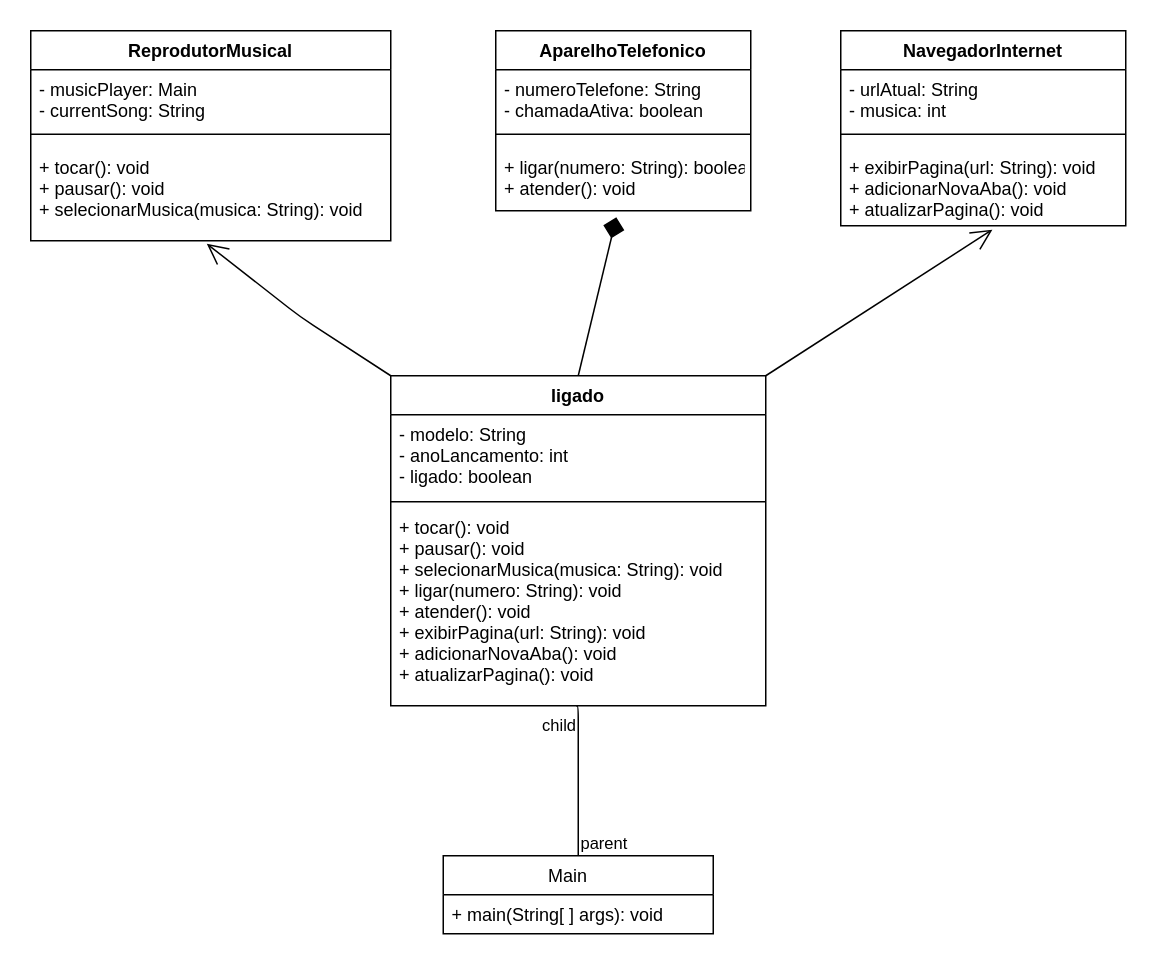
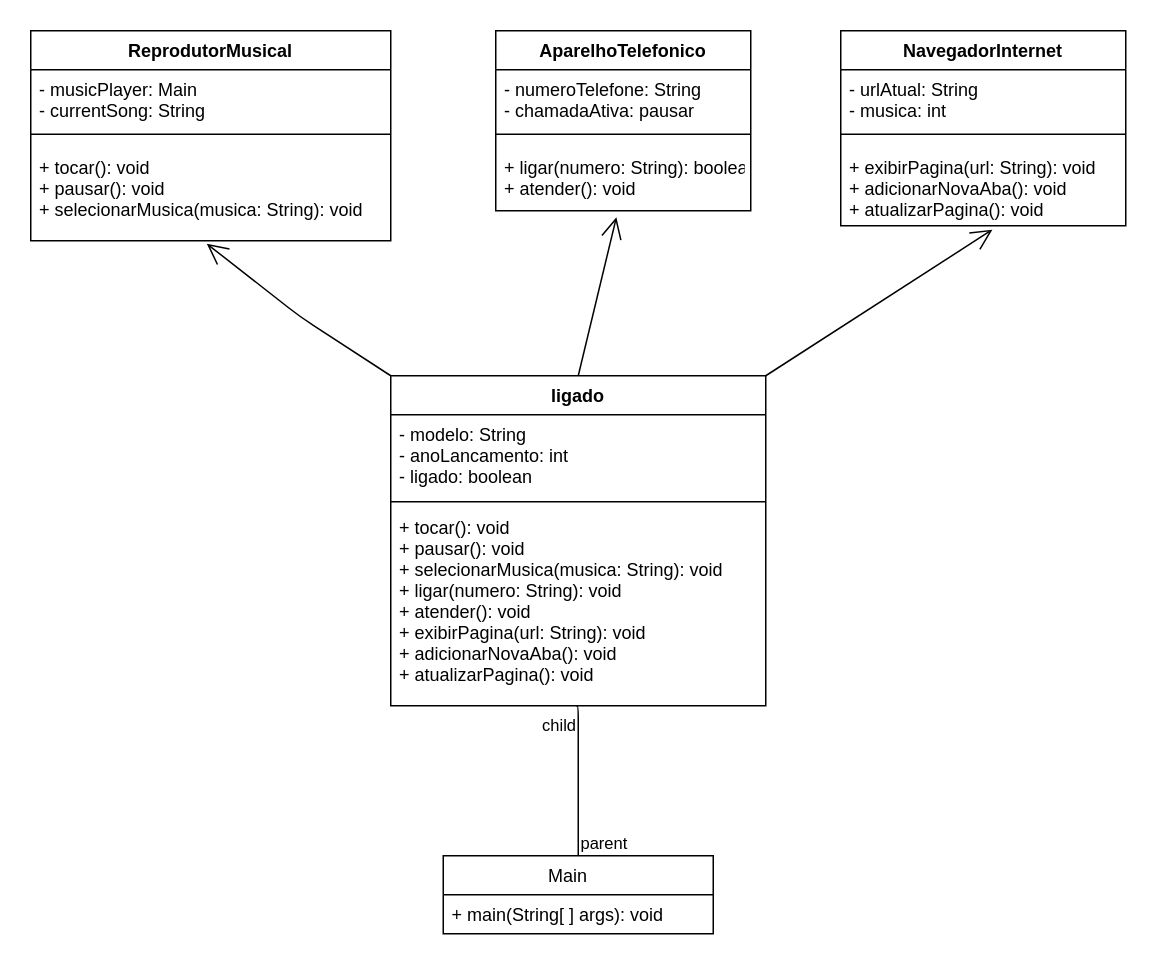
node "- numeroTelefone: String - chamadaAtiva: boolean": label "- numeroTelefone: String - chamadaAtiva: boolean" -> "- numeroTelefone: String - chamadaAtiva: pausar"
edge "ligado" -> "+ ligar(numero: String): boolean + atender(): void": arrowhead diamond -> open
